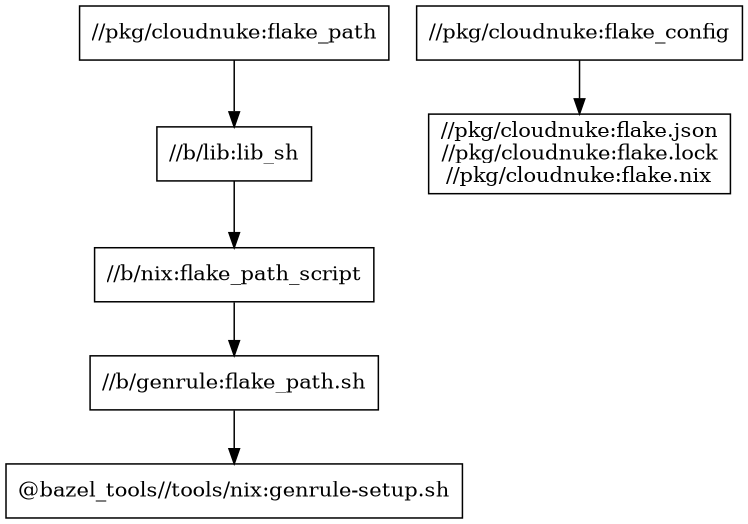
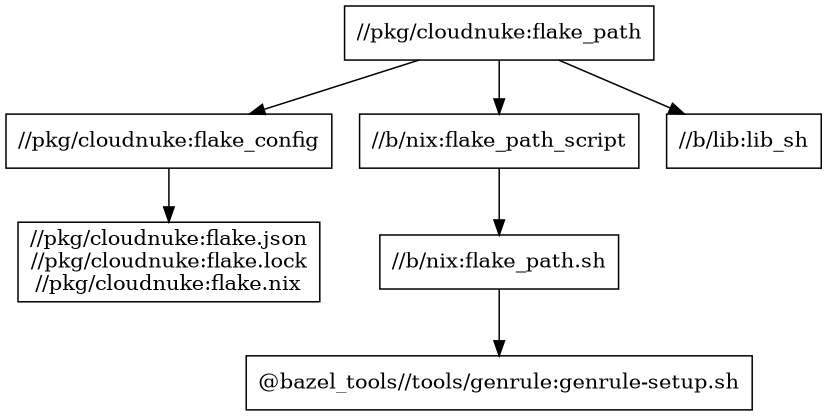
edge "//pkg/cloudnuke:flake_path" -> "//pkg/cloudnuke:flake_config": added
edge "//b/lib:lib_sh" -> "//b/nix:flake_path_script": now "//pkg/cloudnuke:flake_path" -> "//b/nix:flake_path_script"
node "//b/genrule:flake_path.sh": label "//b/genrule:flake_path.sh" -> "//b/nix:flake_path.sh"
node "@bazel_tools//tools/nix:genrule-setup.sh": label "@bazel_tools//tools/nix:genrule-setup.sh" -> "@bazel_tools//tools/genrule:genrule-setup.sh"
